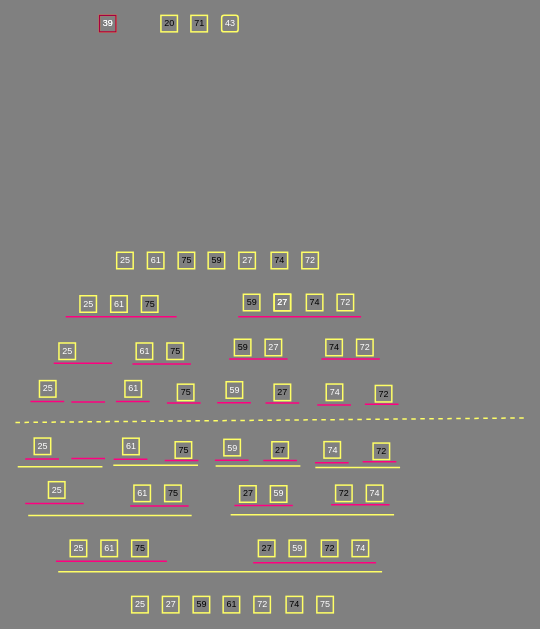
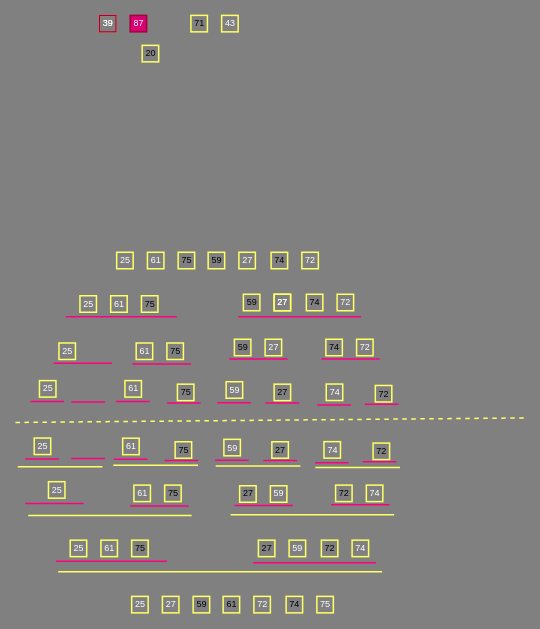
node "87": added
node "20": moved (169, 24) -> (150, 54)
node "43": shape rounded rectangle -> rectangle
